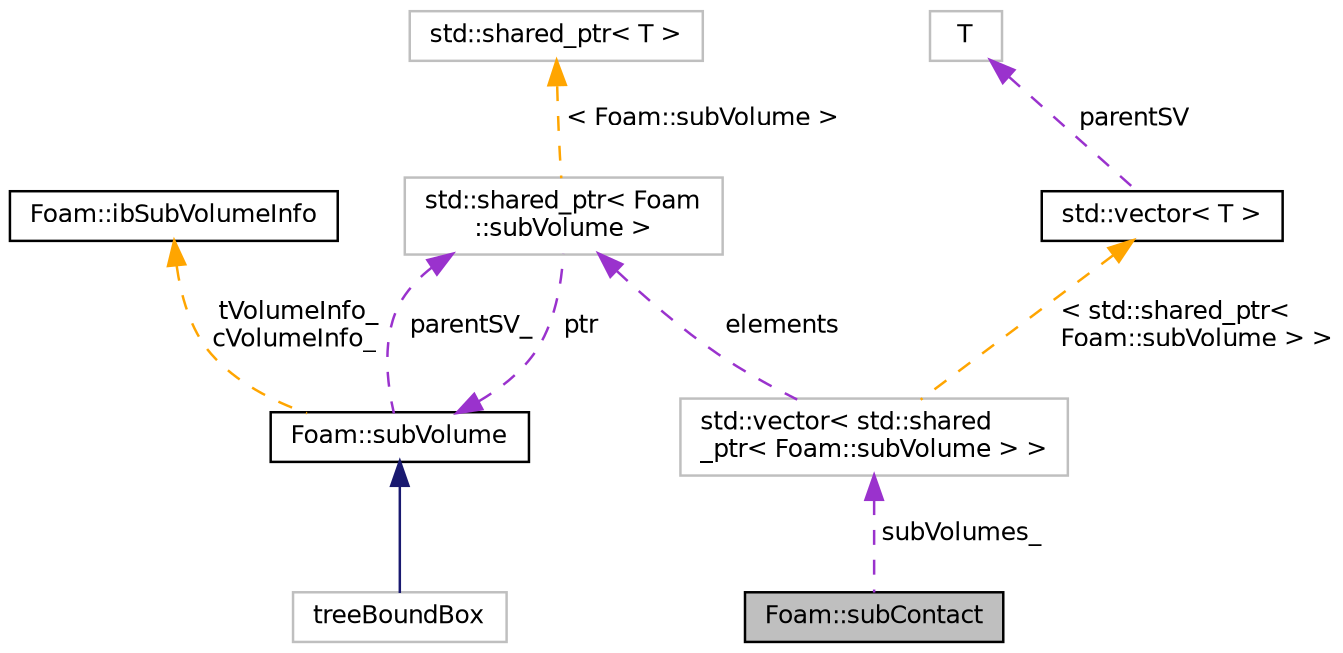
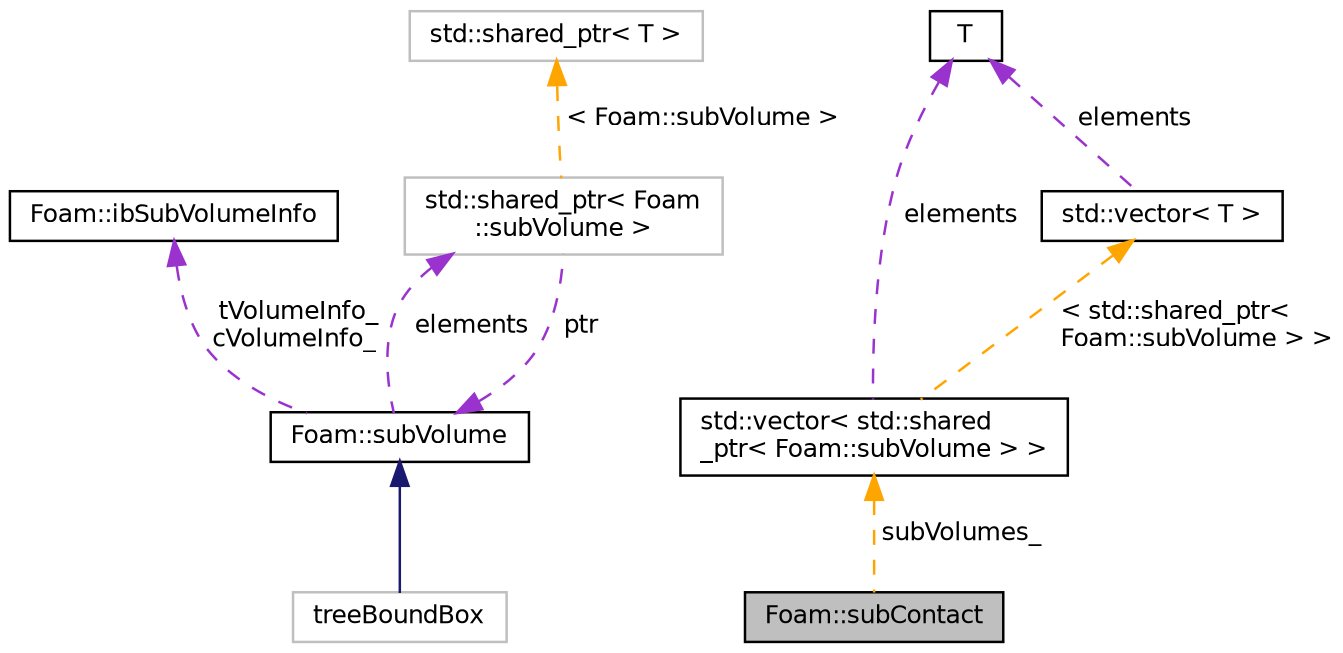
node "T": color grey75 -> black
edge "std::vector< T >" -> "T": label " parentSV" -> " elements"
edge "Foam::subVolume" -> "std::shared_ptr< Foam ::subVolume >": label " parentSV_" -> " elements"
edge "std::vector< std::shared _ptr< Foam::subVolume > >" -> "std::shared_ptr< Foam ::subVolume >": now "std::vector< std::shared _ptr< Foam::subVolume > >" -> "T"
edge "Foam::subVolume" -> "Foam::ibSubVolumeInfo": color orange -> darkorchid3
node "std::vector< std::shared _ptr< Foam::subVolume > >": color grey75 -> black
edge "Foam::subContact" -> "std::vector< std::shared _ptr< Foam::subVolume > >": color darkorchid3 -> orange
